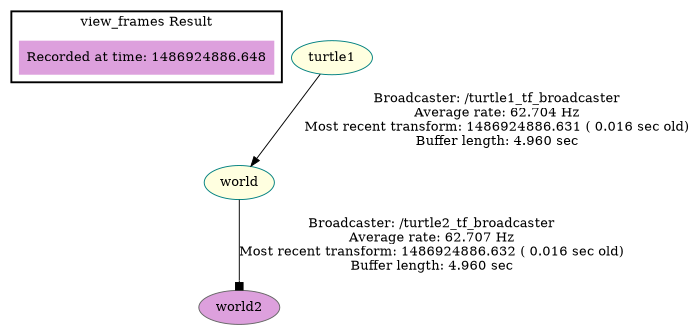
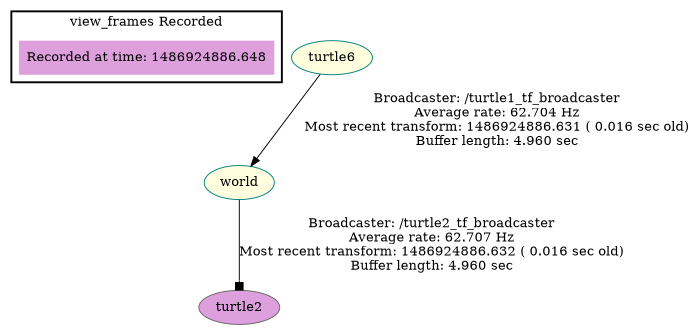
cluster "view_frames Result": label "view_frames Result" -> "view_frames Recorded"
node "turtle1": label "turtle1" -> "turtle6"
node "world2": label "world2" -> "turtle2"
